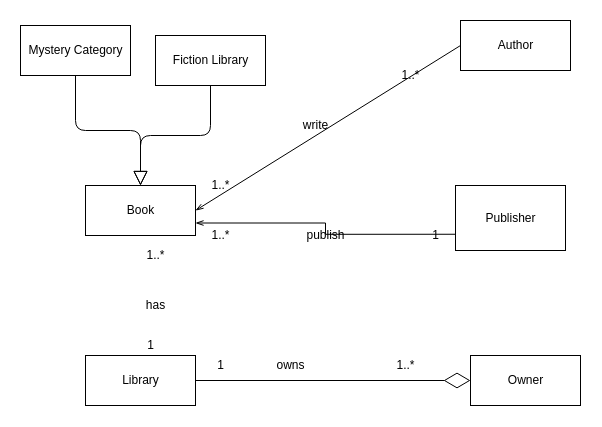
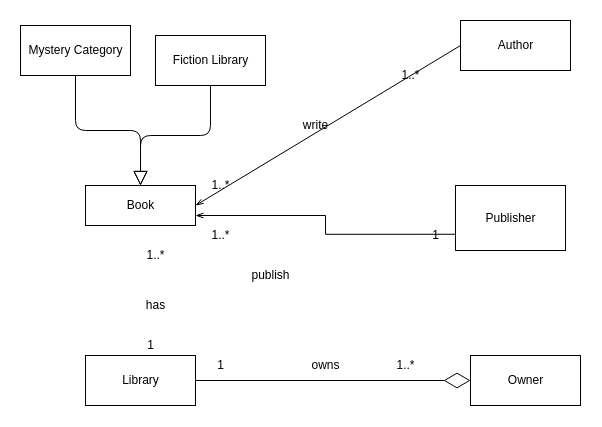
node "Book": size 110x50 -> 110x40
node "publish": moved (326, 236) -> (271, 276)
node "owns": moved (291, 366) -> (326, 366)
